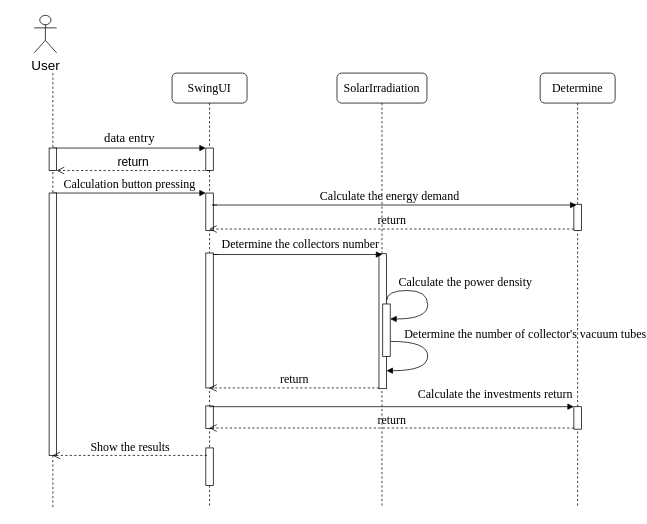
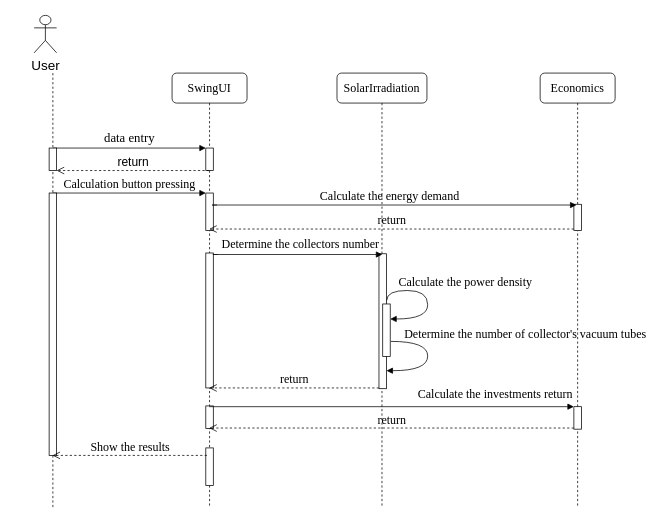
node "Determine": label "Determine" -> "Economics"
